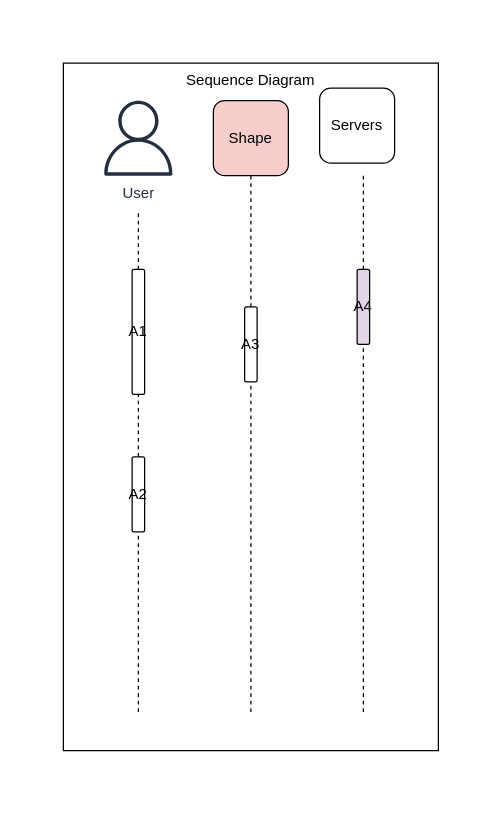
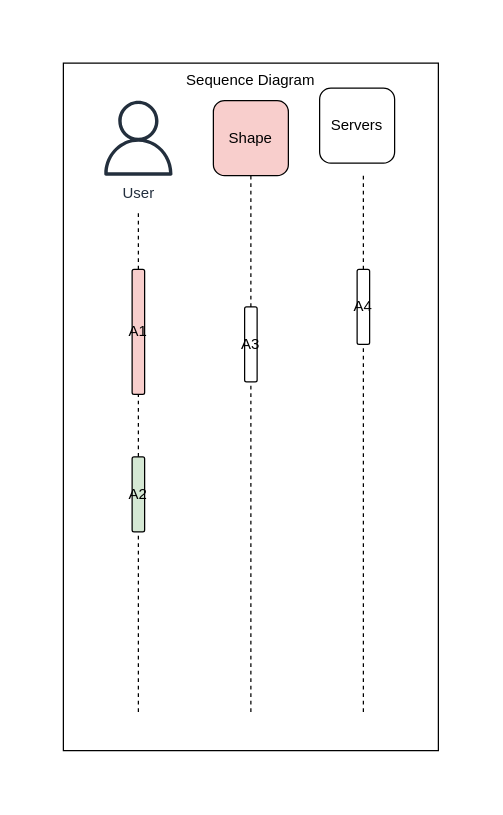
node "A4": fillcolor #e1d5e7 -> #ffffff
node "A1": fillcolor #ffffff -> #f8cecc
node "A2": fillcolor #ffffff -> #d5e8d4
